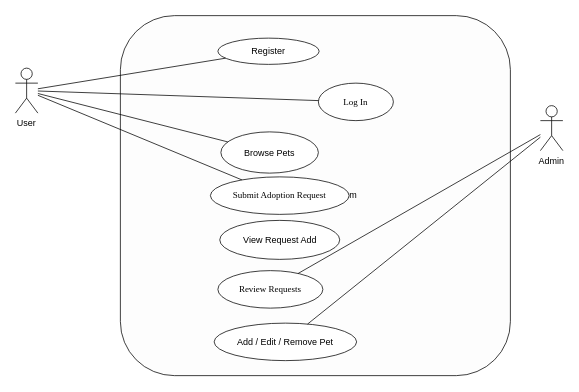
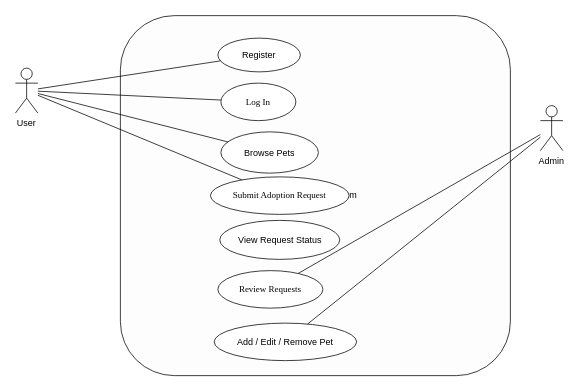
node "Register": size 101x26 -> 83x34
node "Log In": moved (356, 102) -> (258, 102)
node "View Request Add": label "View Request Add" -> "View Request Status"
